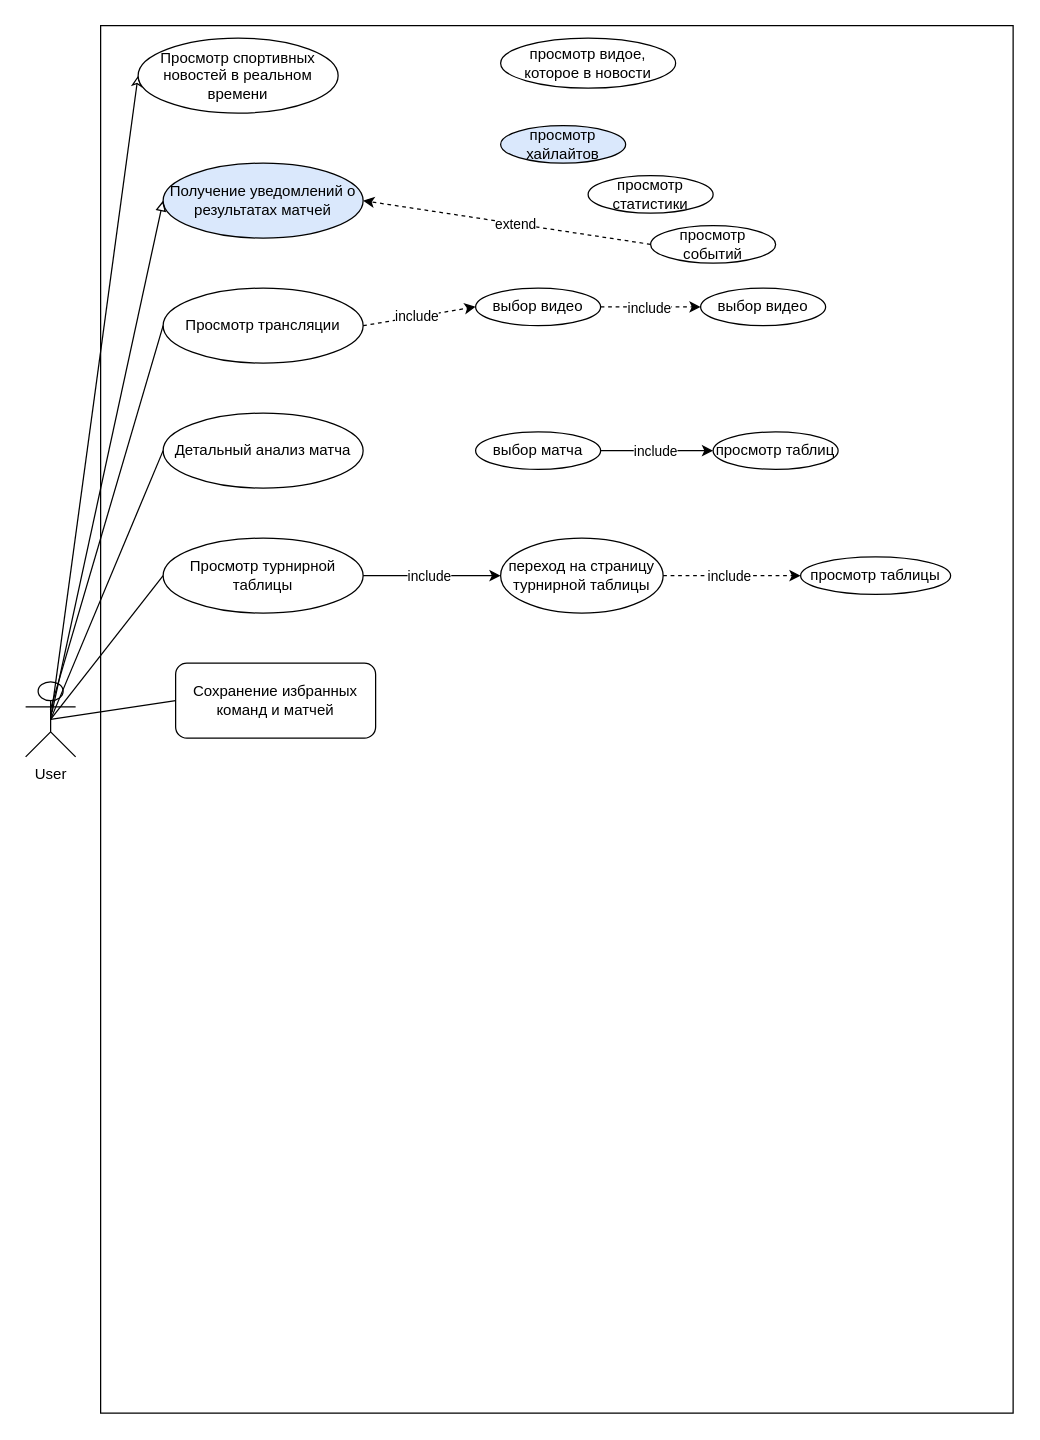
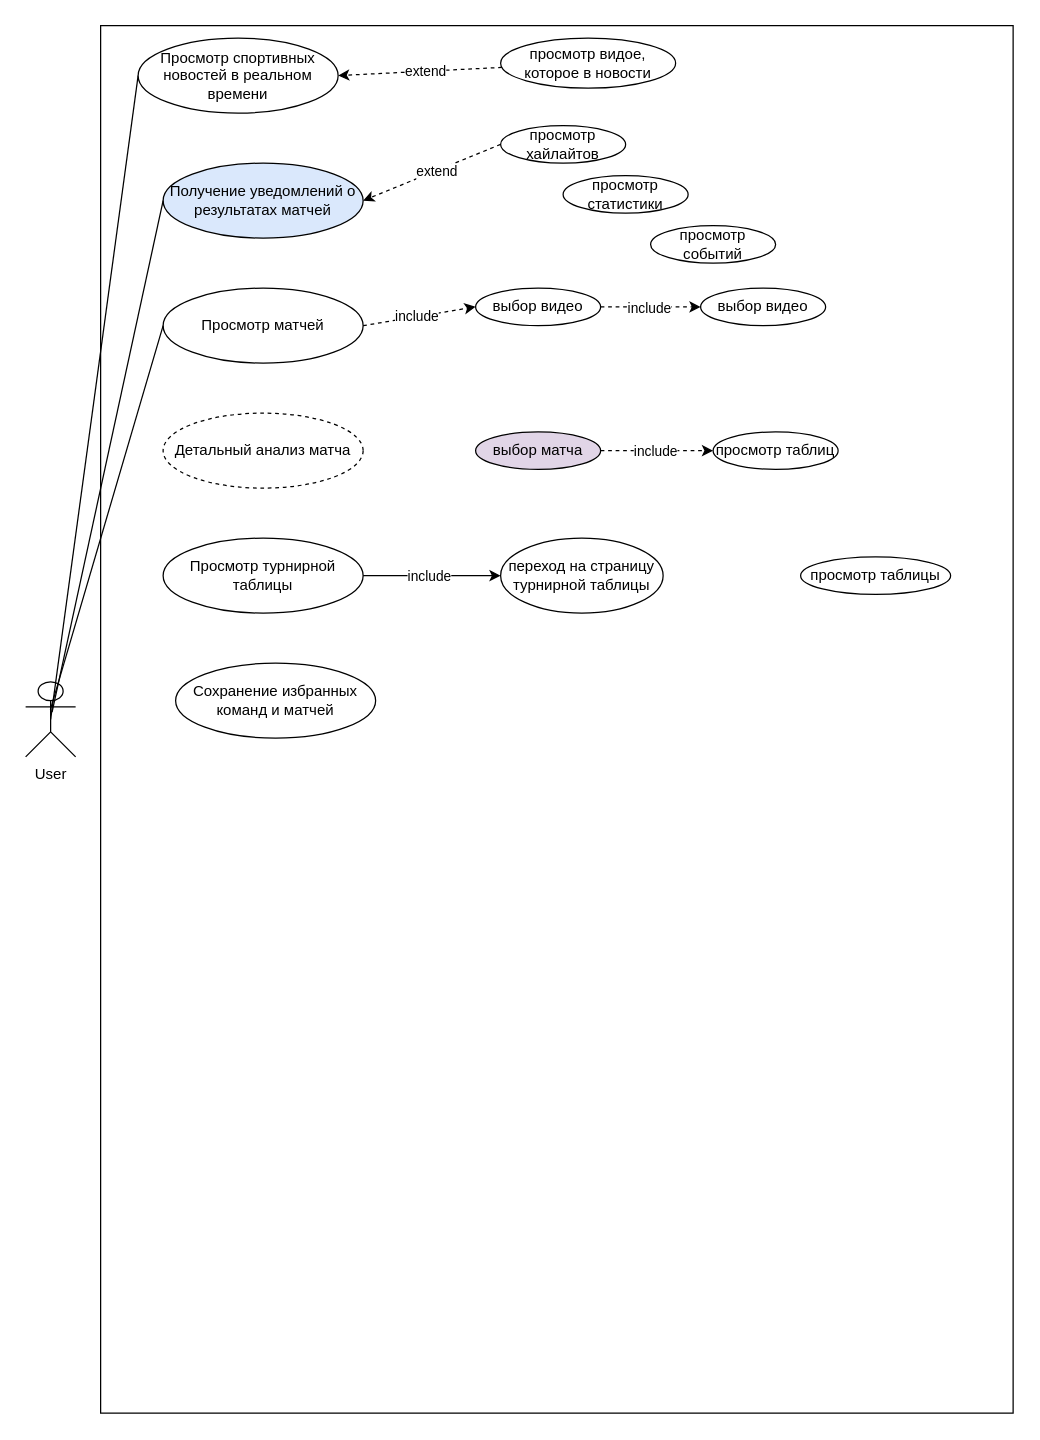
edge "просмотр видое, которое в новости" -> "Просмотр спортивных новостей в реальном времени": added, label "extend"
edge "User" -> "Просмотр спортивных новостей в реальном времени": arrowhead classic -> none
node "просмотр хайлайтов": fillcolor #dae8fc -> #ffffff
edge "просмотр хайлайтов" -> "Получение уведомлений о результатах матчей": added, label "extend"
node "просмотр статистики": moved (651, 194) -> (626, 194)
edge "User" -> "Получение уведомлений о результатах матчей": arrowhead block -> none
edge "просмотр событий" -> "Получение уведомлений о результатах матчей": removed, label "extend"
node "Просмотр трансляции": label "Просмотр трансляции" -> "Просмотр матчей"
node "Детальный анализ матча": style solid -> dashed
node "выбор матча": fillcolor #ffffff -> #e1d5e7
edge "выбор матча" -> "просмотр таблиц": style solid -> dashed
edge "переход на страницу турнирной таблицы" -> "просмотр таблицы": removed, label "include"
edge "Детальный анализ матча" -- "User": removed
edge "Просмотр турнирной таблицы" -- "User": removed
node "Сохранение избранных команд и матчей": shape rounded rectangle -> ellipse
edge "Сохранение избранных команд и матчей" -- "User": removed
